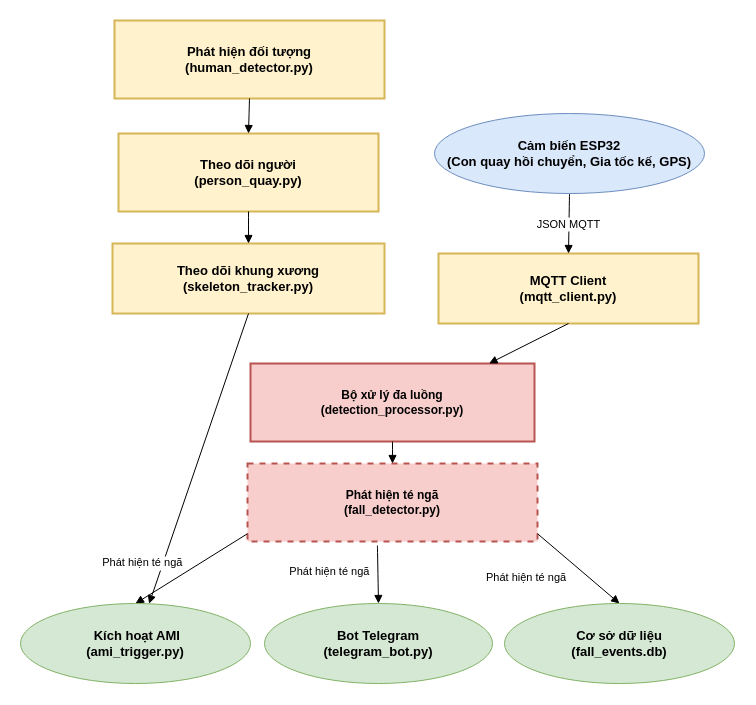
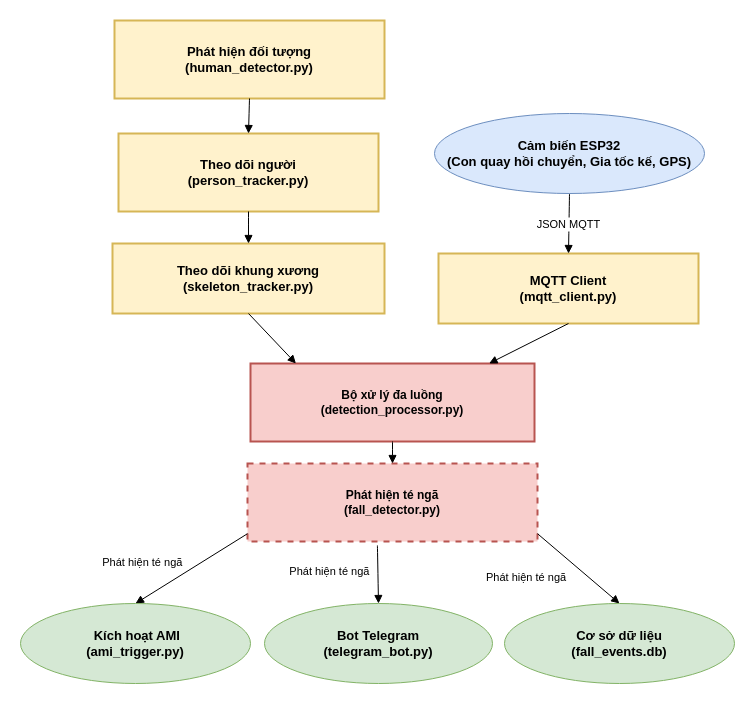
node "Theo dõi người (person_quay.py)": label "Theo dõi người (person_quay.py)" -> "Theo dõi người (person_tracker.py)"
edge "Theo dõi khung xương (skeleton_tracker.py)" -> "Kích hoạt AMI(ami_trigger.py)": now "Theo dõi khung xương (skeleton_tracker.py)" -> "Bộ xử lý đa luồng (detection_processor.py)"
